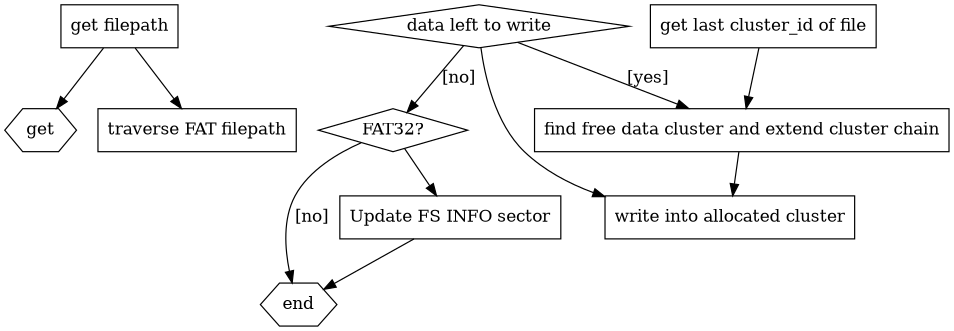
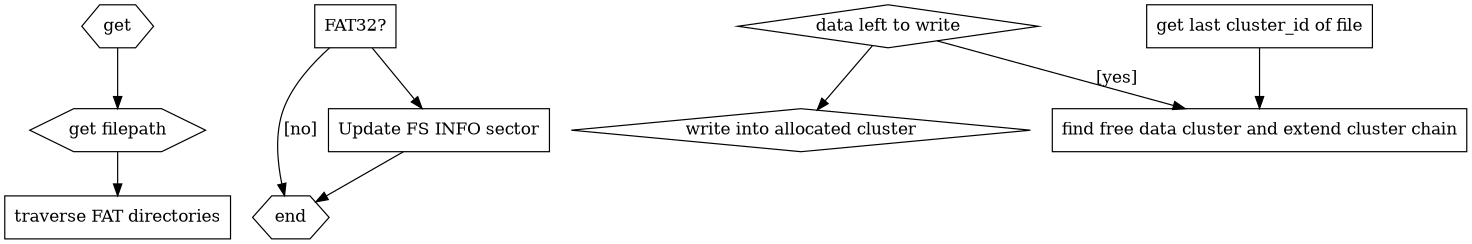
node "get filepath": shape box -> hexagon
edge "get filepath" -> "get": reversed
edge "data left to write" -> "FAT32?": removed, label "[no]"
node "traverse FAT filepath": label "traverse FAT filepath" -> "traverse FAT directories"
node "FAT32?": shape diamond -> box
edge "find free data cluster and extend cluster chain" -> "write into allocated cluster": removed
node "write into allocated cluster": shape box -> diamond
